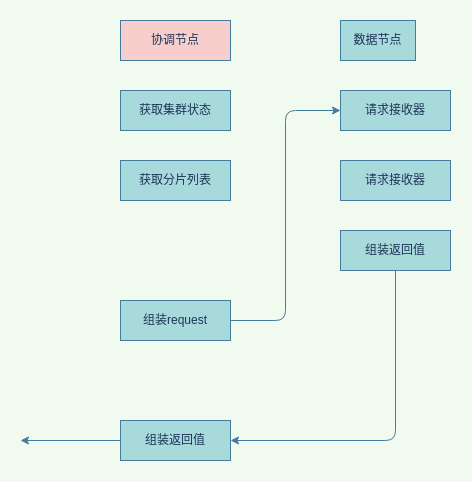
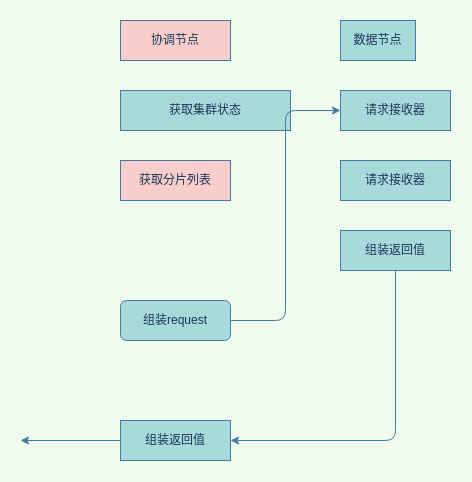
node "获取集群状态": size 110x40 -> 170x40
node "获取分片列表": fillcolor #a8dadc -> #f8cecc
node "组装request": shape rectangle -> rounded rectangle
